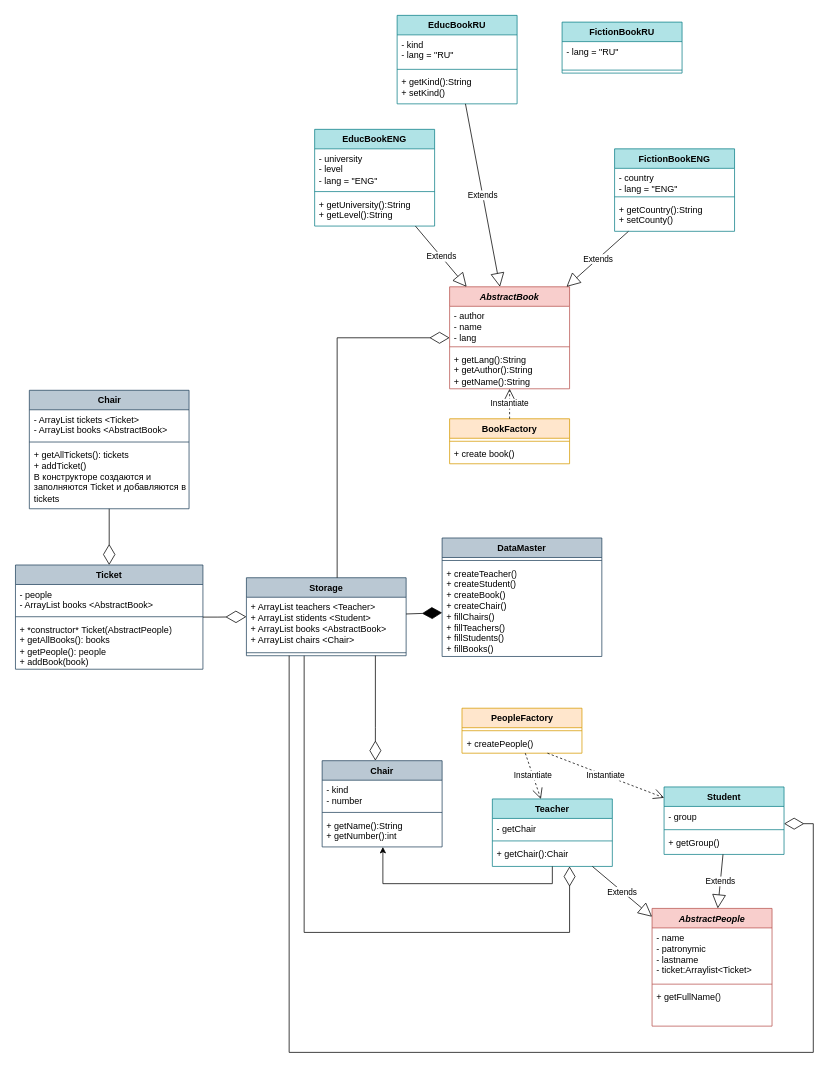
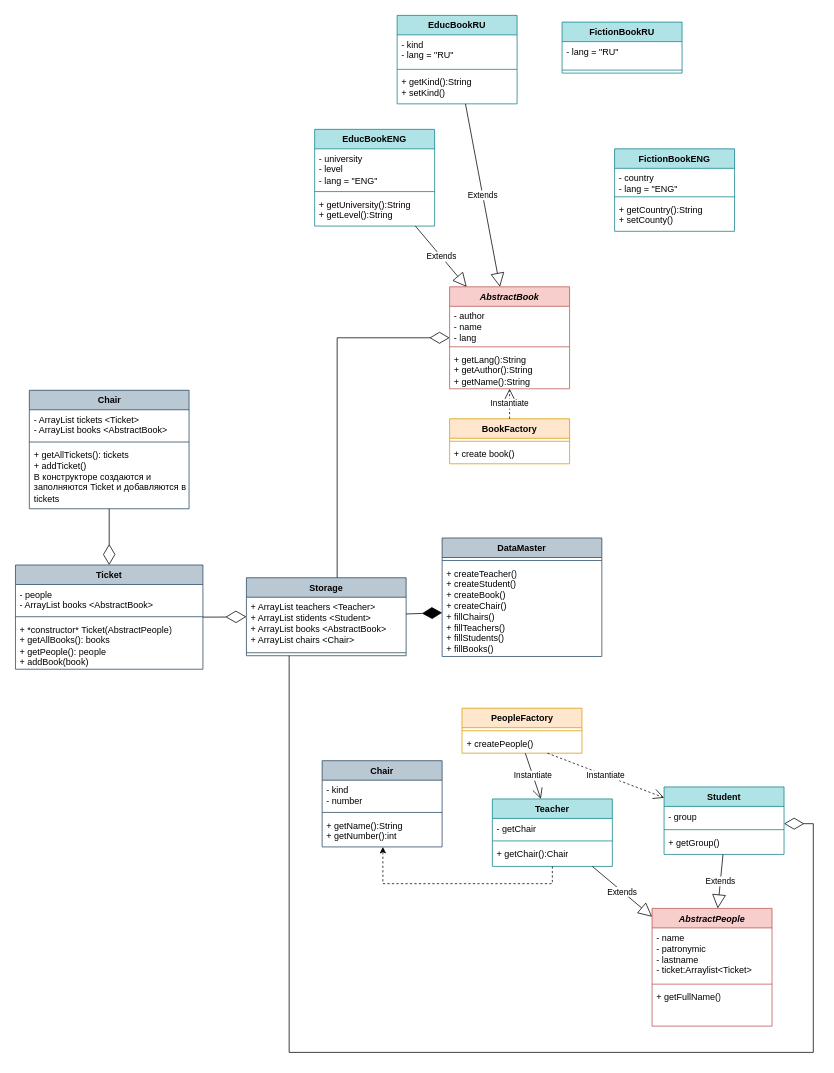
edge "FictionBookENG" -> "AbstractBook": removed, label "Extends"
edge "Storage" -> "Сhair": removed
edge "+ createPeople()" -> "Teacher": style dashed -> solid
edge "Teacher" -> "Сhair": style solid -> dashed
edge "Storage" -> "Teacher": removed
